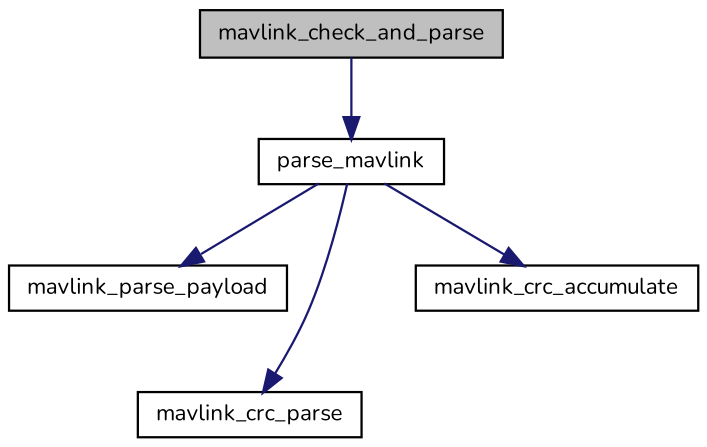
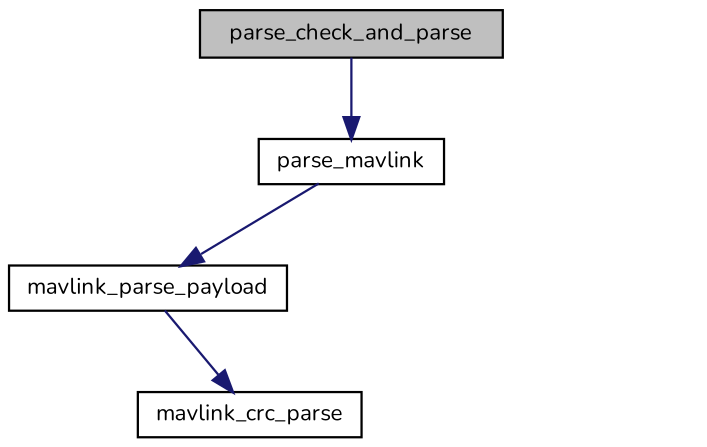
node "mavlink_check_and_parse": label "mavlink_check_and_parse" -> "parse_check_and_parse"
edge "parse_mavlink" -> "mavlink_crc_parse": now "mavlink_parse_payload" -> "mavlink_crc_parse"
node "mavlink_crc_accumulate": removed
